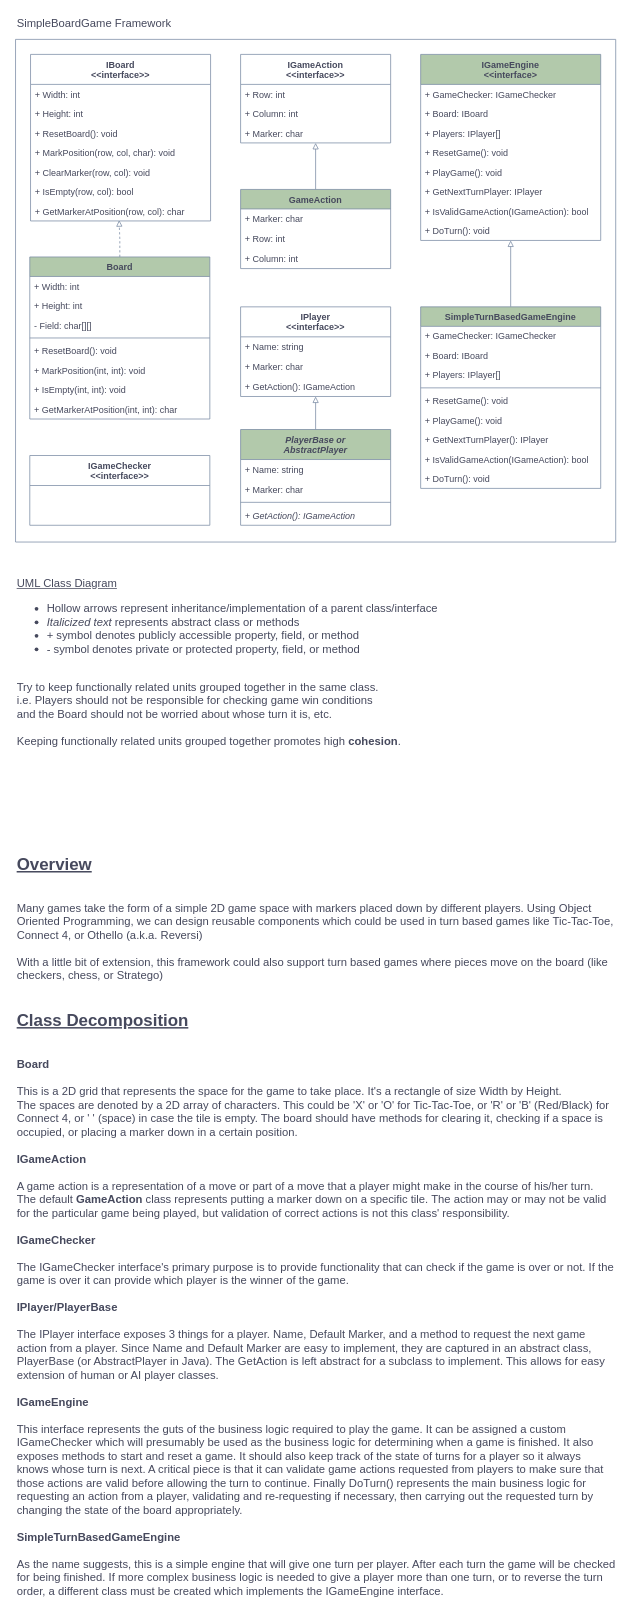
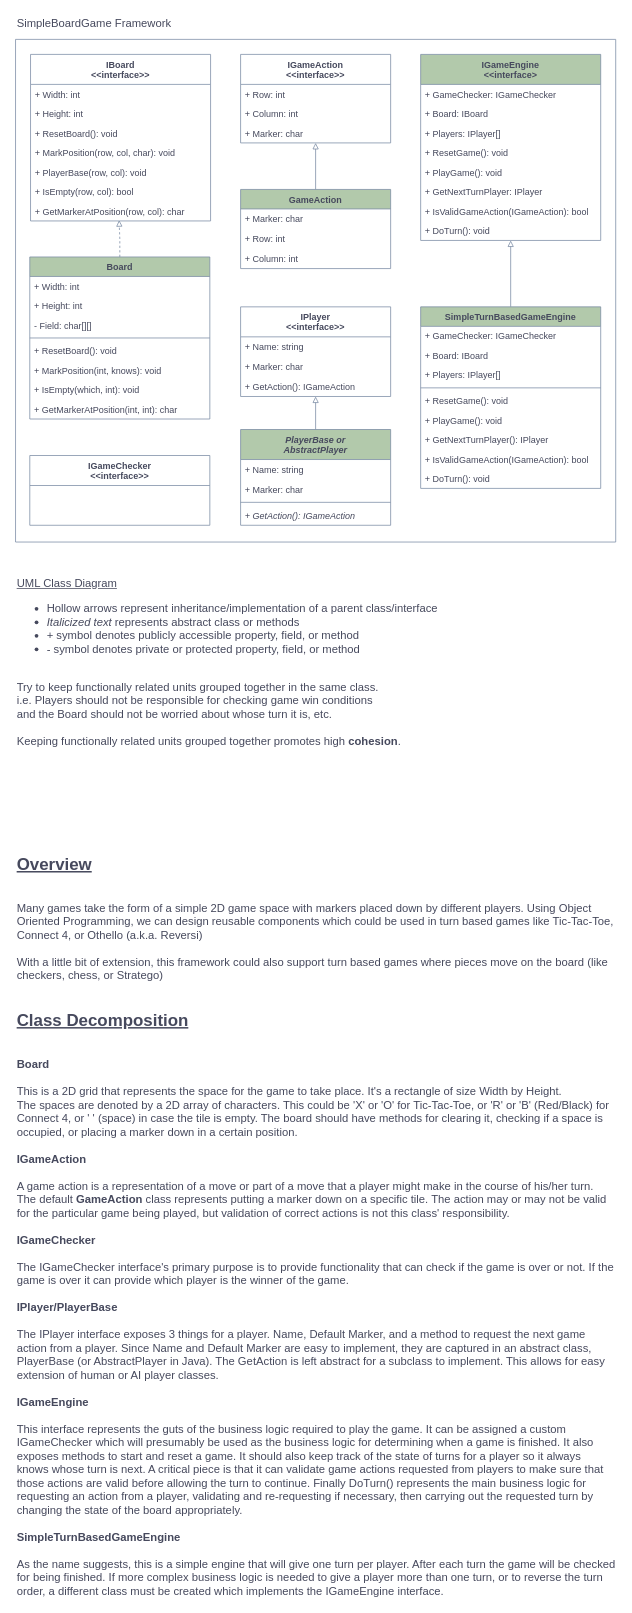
node "+ ClearMarker(row, col): void": label "+ ClearMarker(row, col): void" -> "+ PlayerBase(row, col): void"
node "+ MarkPosition(int, int): void": label "+ MarkPosition(int, int): void" -> "+ MarkPosition(int, knows): void"
node "+ IsEmpty(int, int): void": label "+ IsEmpty(int, int): void" -> "+ IsEmpty(which, int): void"
